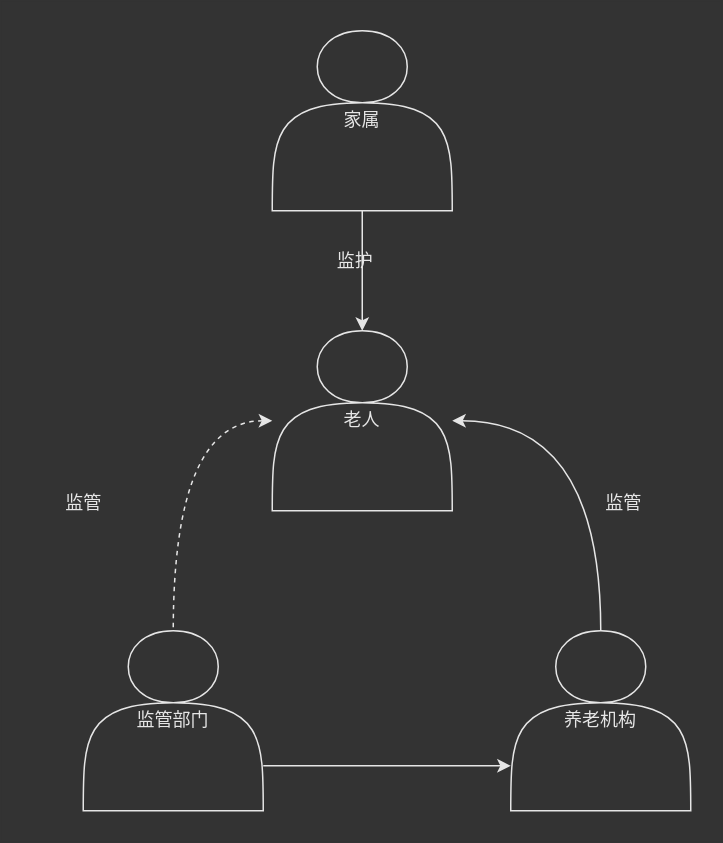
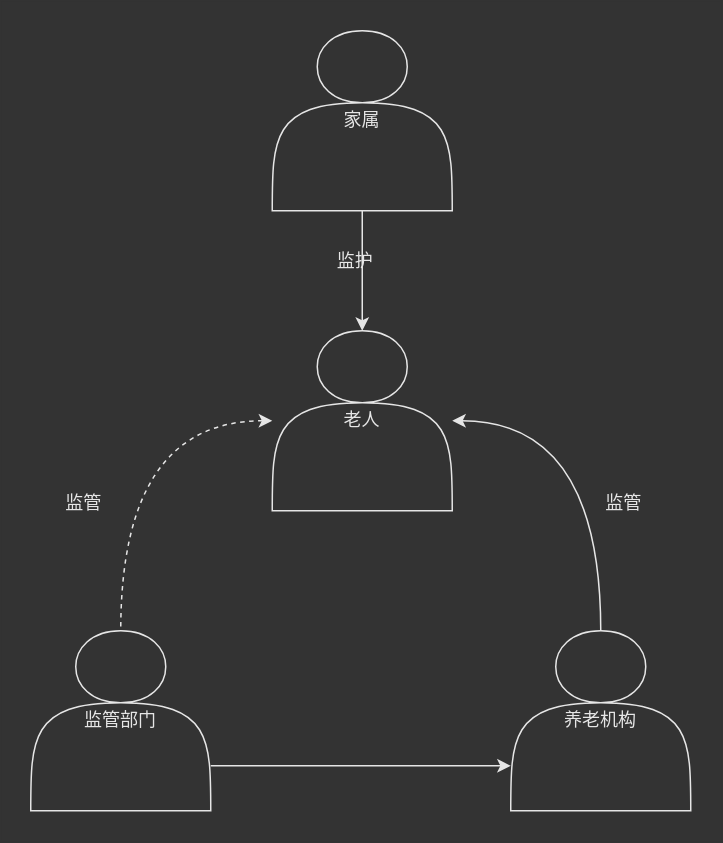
node "监管部门": moved (173, 721) -> (121, 721)
